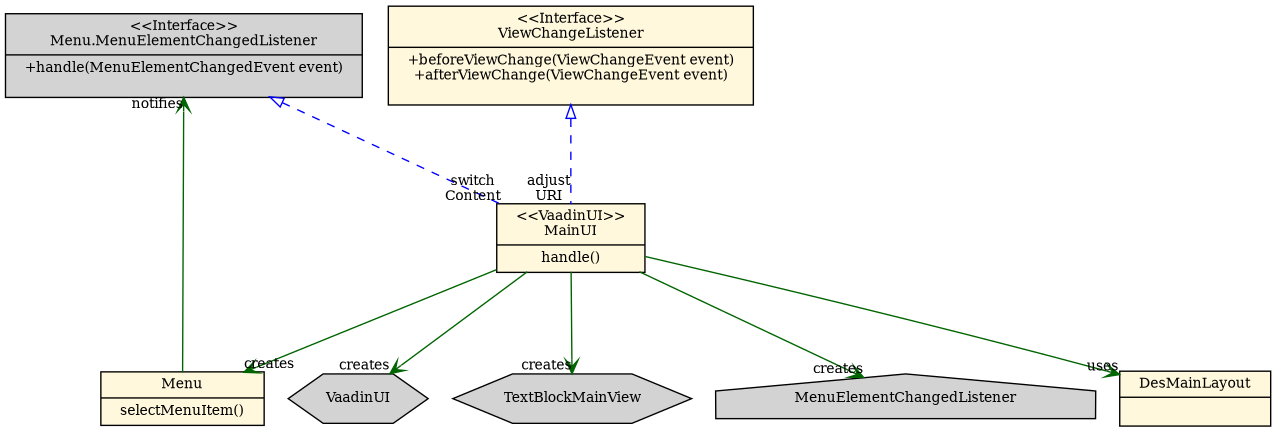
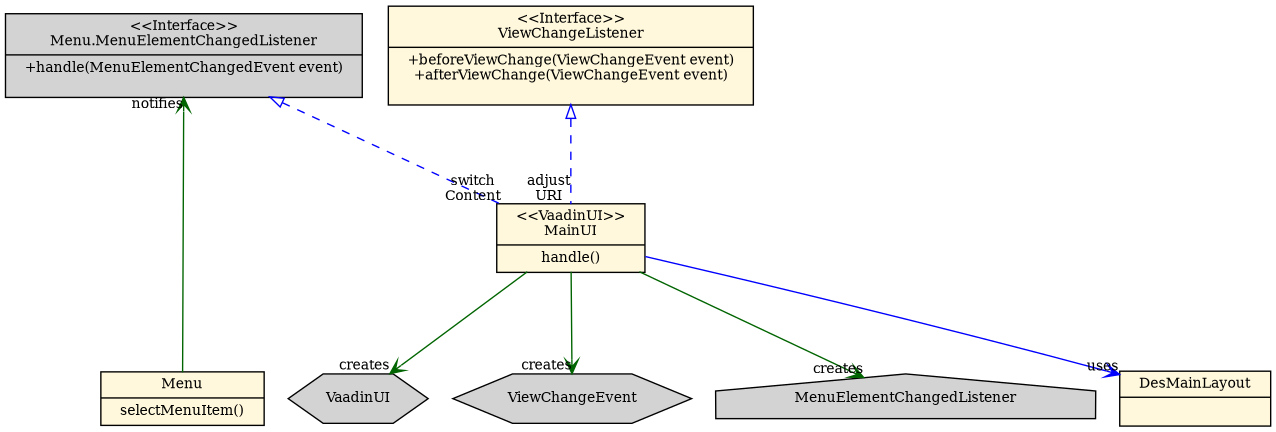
edge "MainUI" -- "DesMainLayout": color darkgreen -> blue
edge "MainUI" -- "Menu": removed
node "TextBlockMainView": label "TextBlockMainView" -> "ViewChangeEvent"
